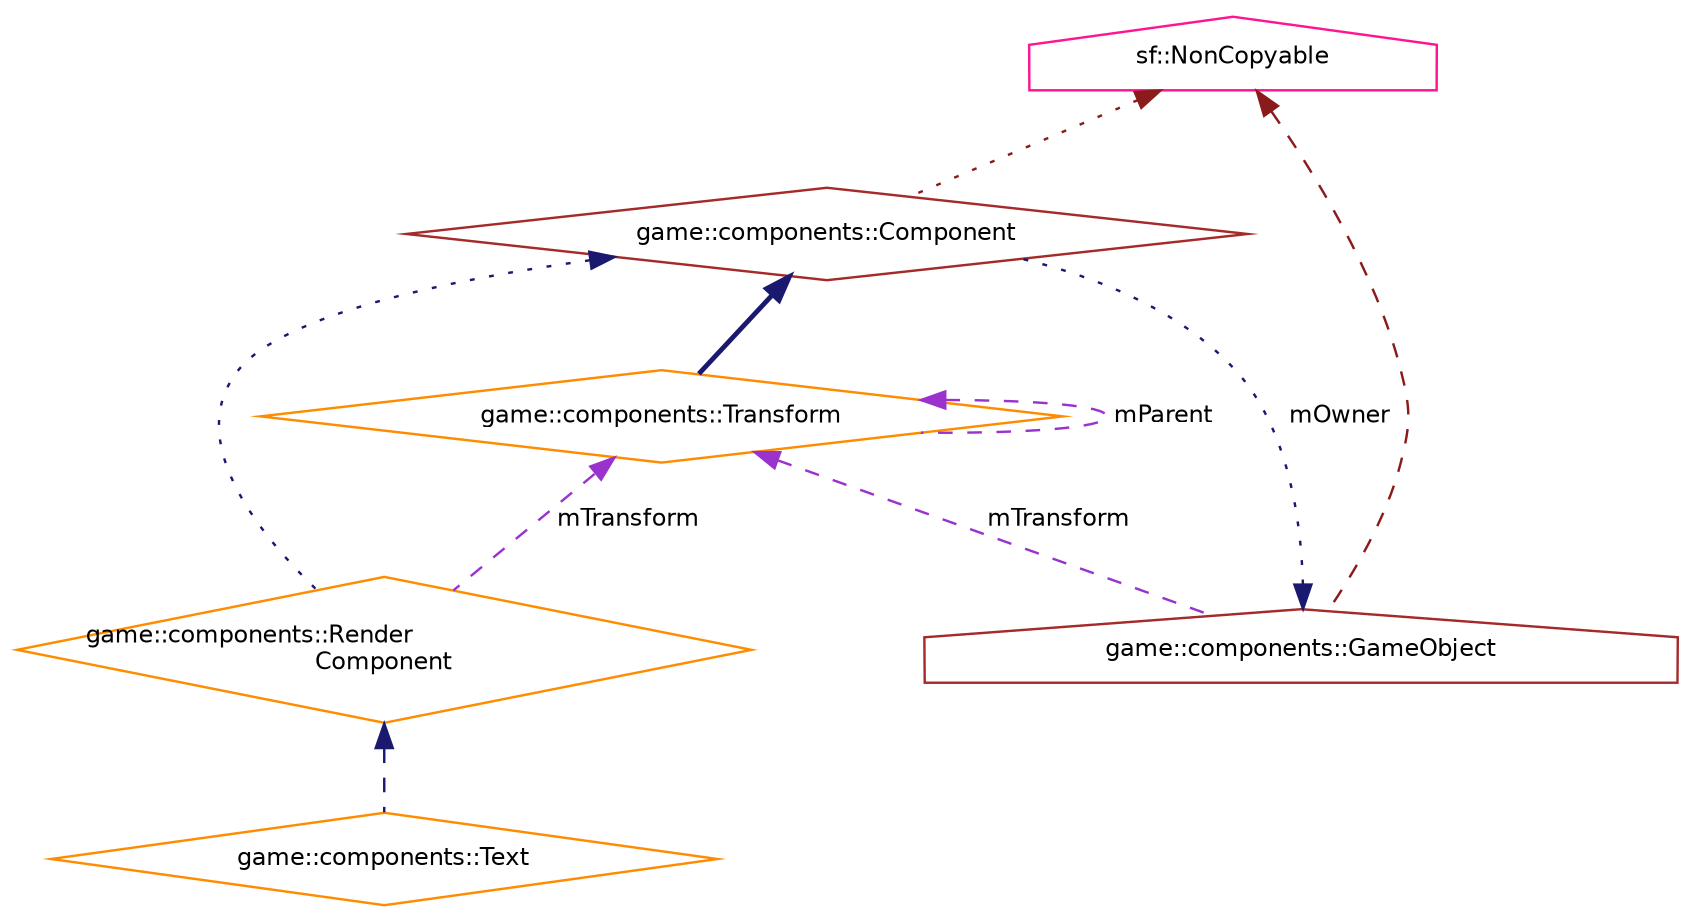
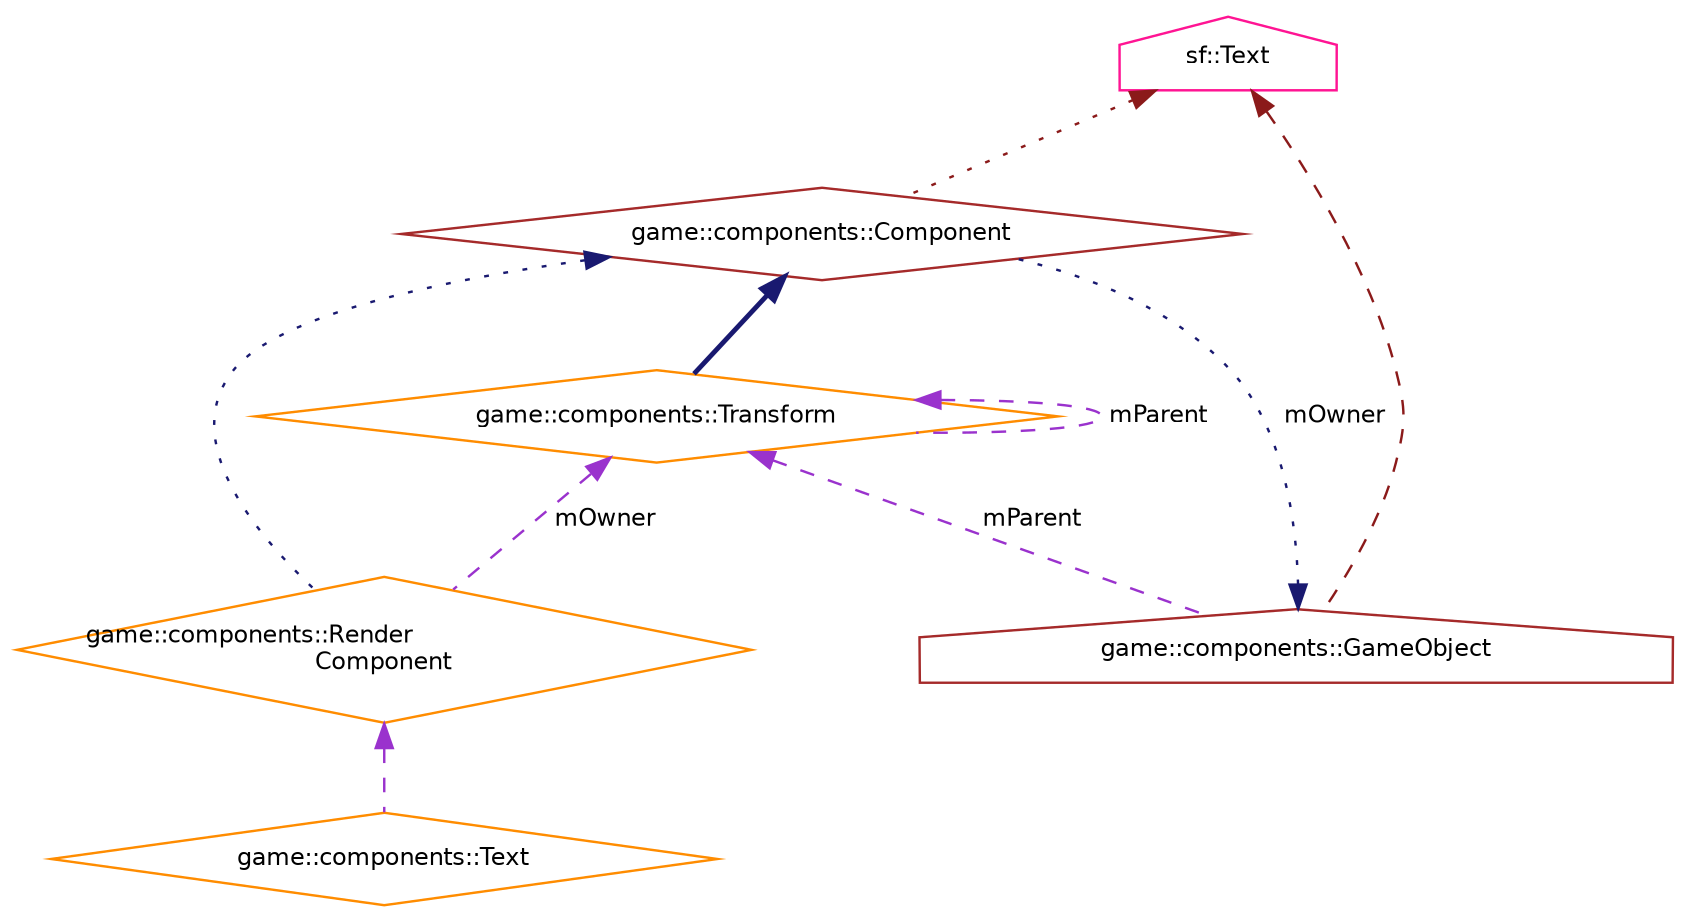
node "sf::NonCopyable": label "sf::NonCopyable" -> "sf::Text"
edge "game::components::Render Component" -> "game::components::Transform": label " mTransform" -> " mOwner"
edge "game::components::GameObject" -> "game::components::Transform": label " mTransform" -> " mParent"
edge "game::components::Text" -> "game::components::Render Component": color midnightblue -> darkorchid3
